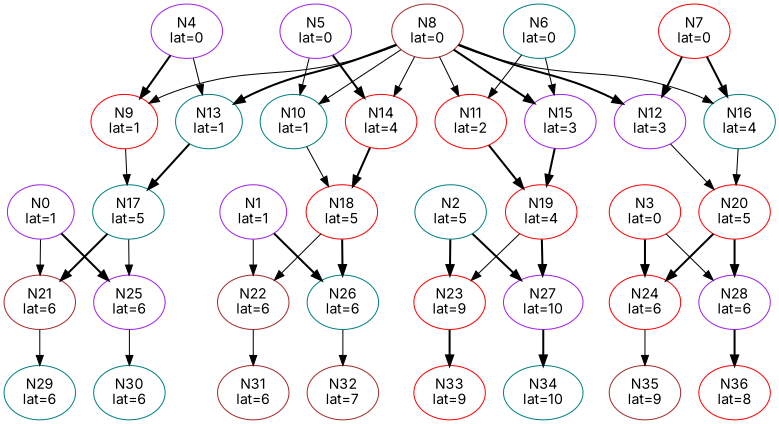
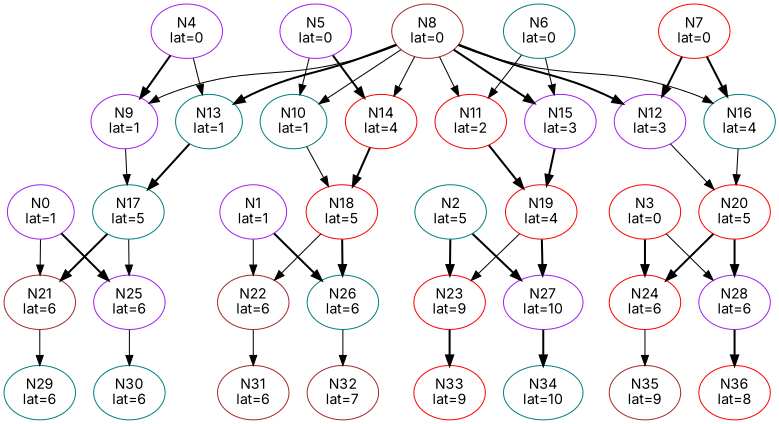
node "N9 lat=1": color red -> purple
